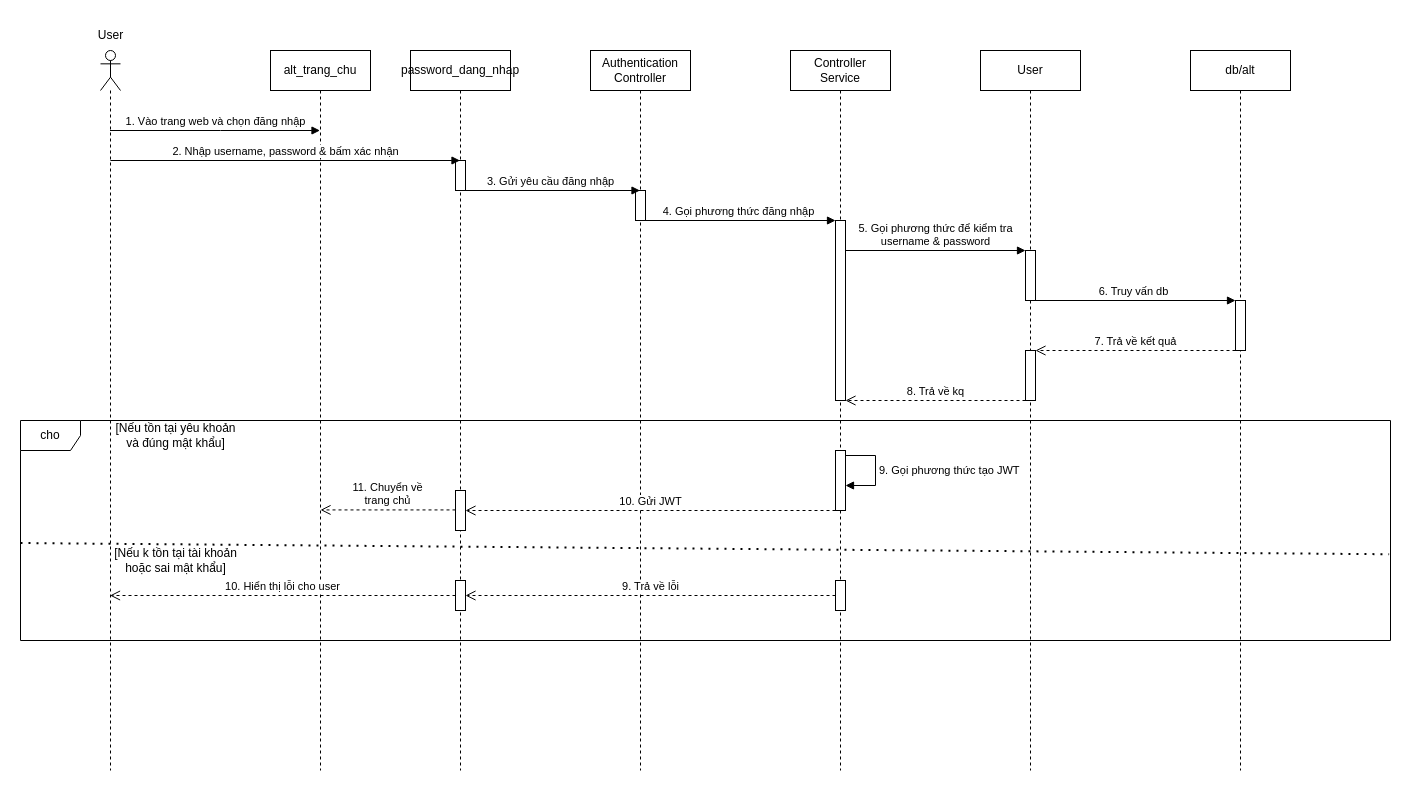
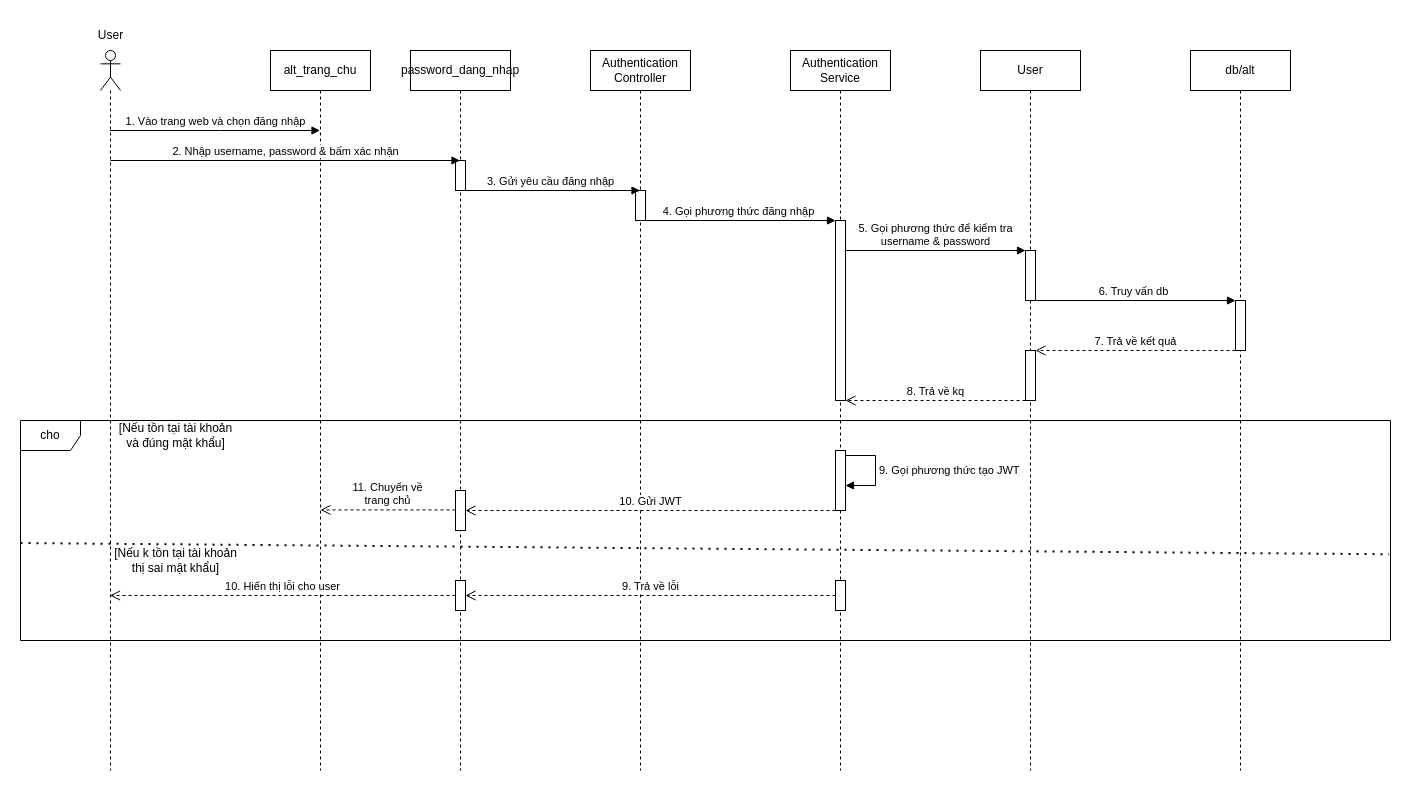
node "Controller Service": label "Controller Service" -> "Authentication Service"
node "[Nếu tồn tại yêu khoản và đúng mật khẩu]": label "[Nếu tồn tại yêu khoản và đúng mật khẩu]" -> "[Nếu tồn tại tài khoản và đúng mật khẩu]"
node "[Nếu k tồn tại tài khoản hoặc sai mật khẩu]": label "[Nếu k tồn tại tài khoản hoặc sai mật khẩu]" -> "[Nếu k tồn tại tài khoản thị sai mật khẩu]"
